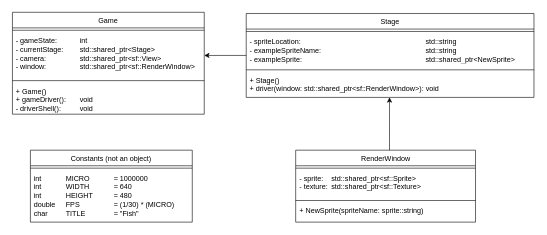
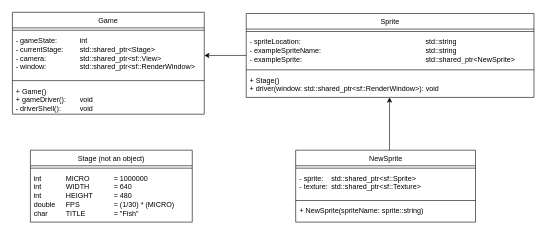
node "Stage": label "Stage" -> "Sprite"
node "Constants (not an object)": label "Constants (not an object)" -> "Stage (not an object)"
node "RenderWindow": label "RenderWindow" -> "NewSprite"
